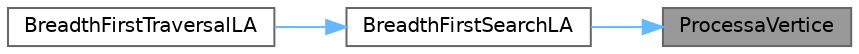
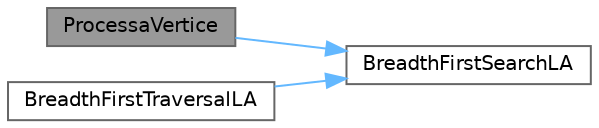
edge "BreadthFirstSearchLA" -> "ProcessaVertice": reversed
